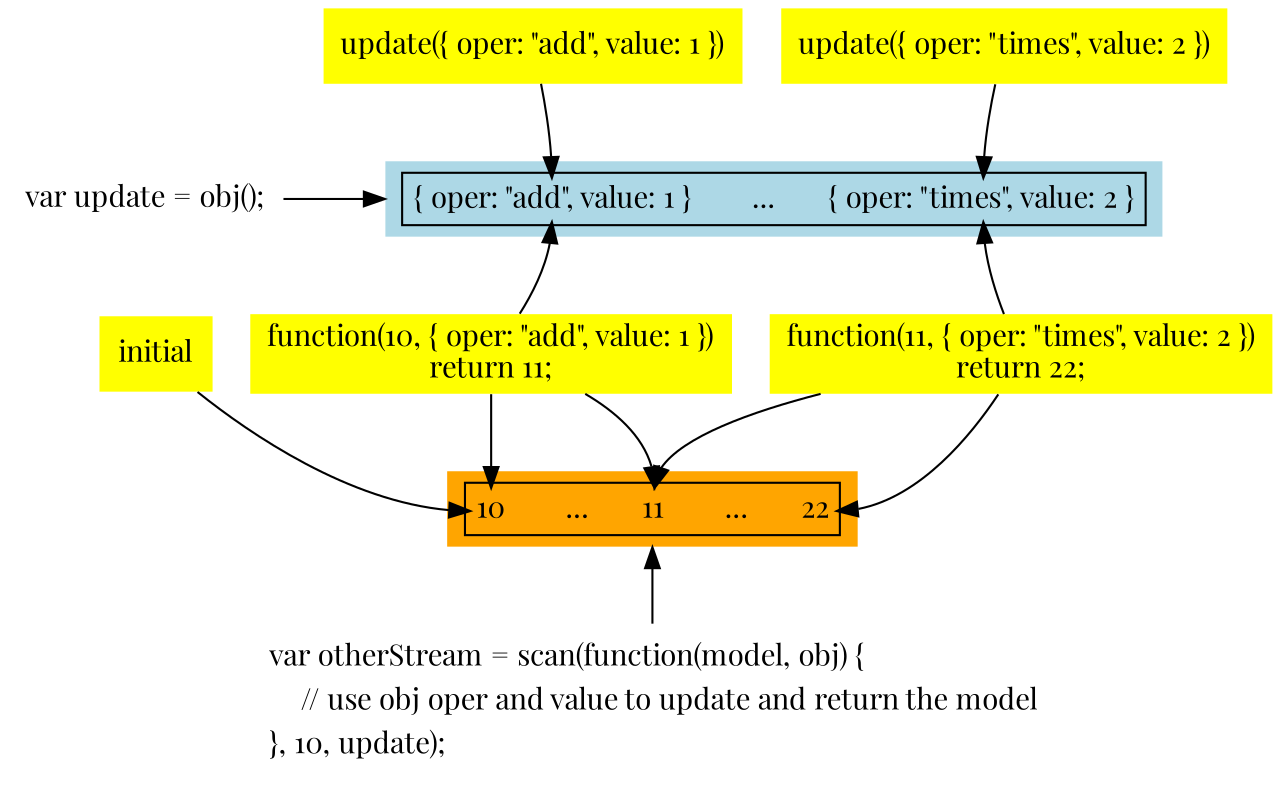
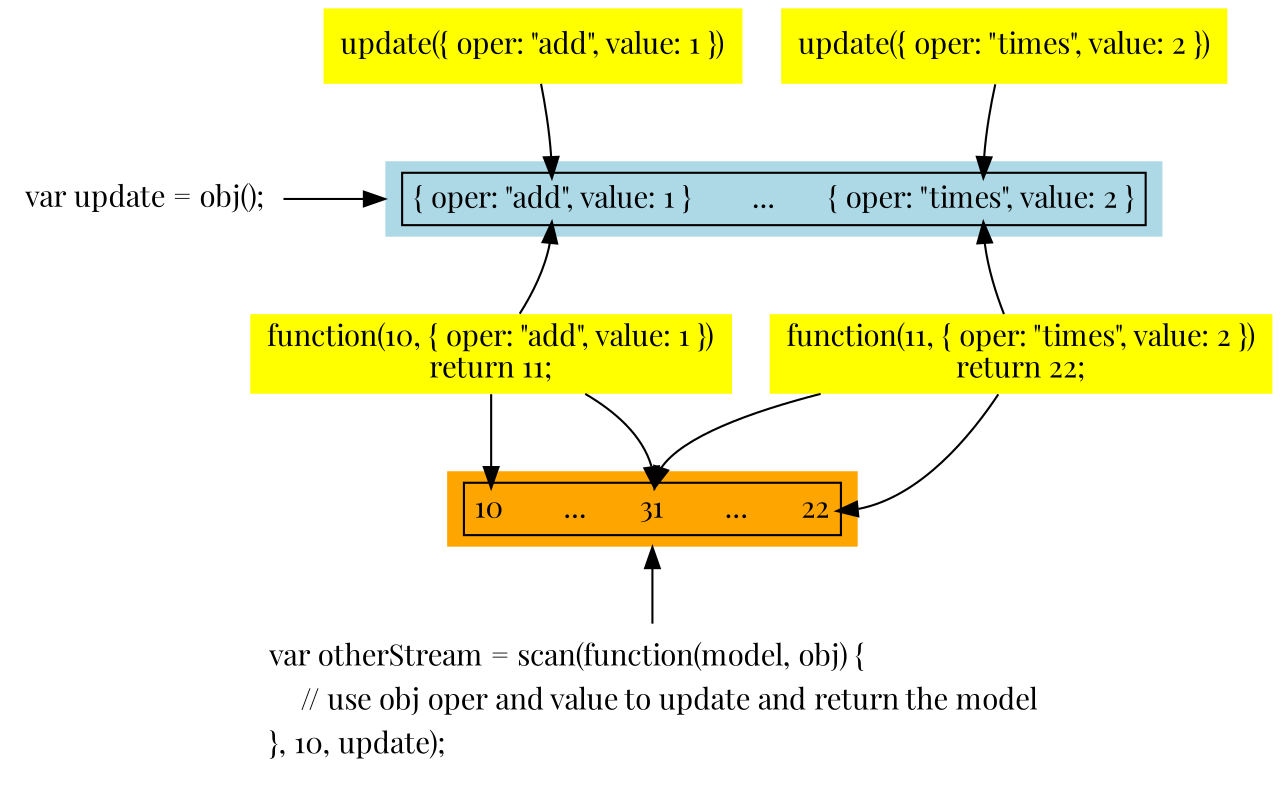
node "initial": removed
node "10": text "11" -> "31"
